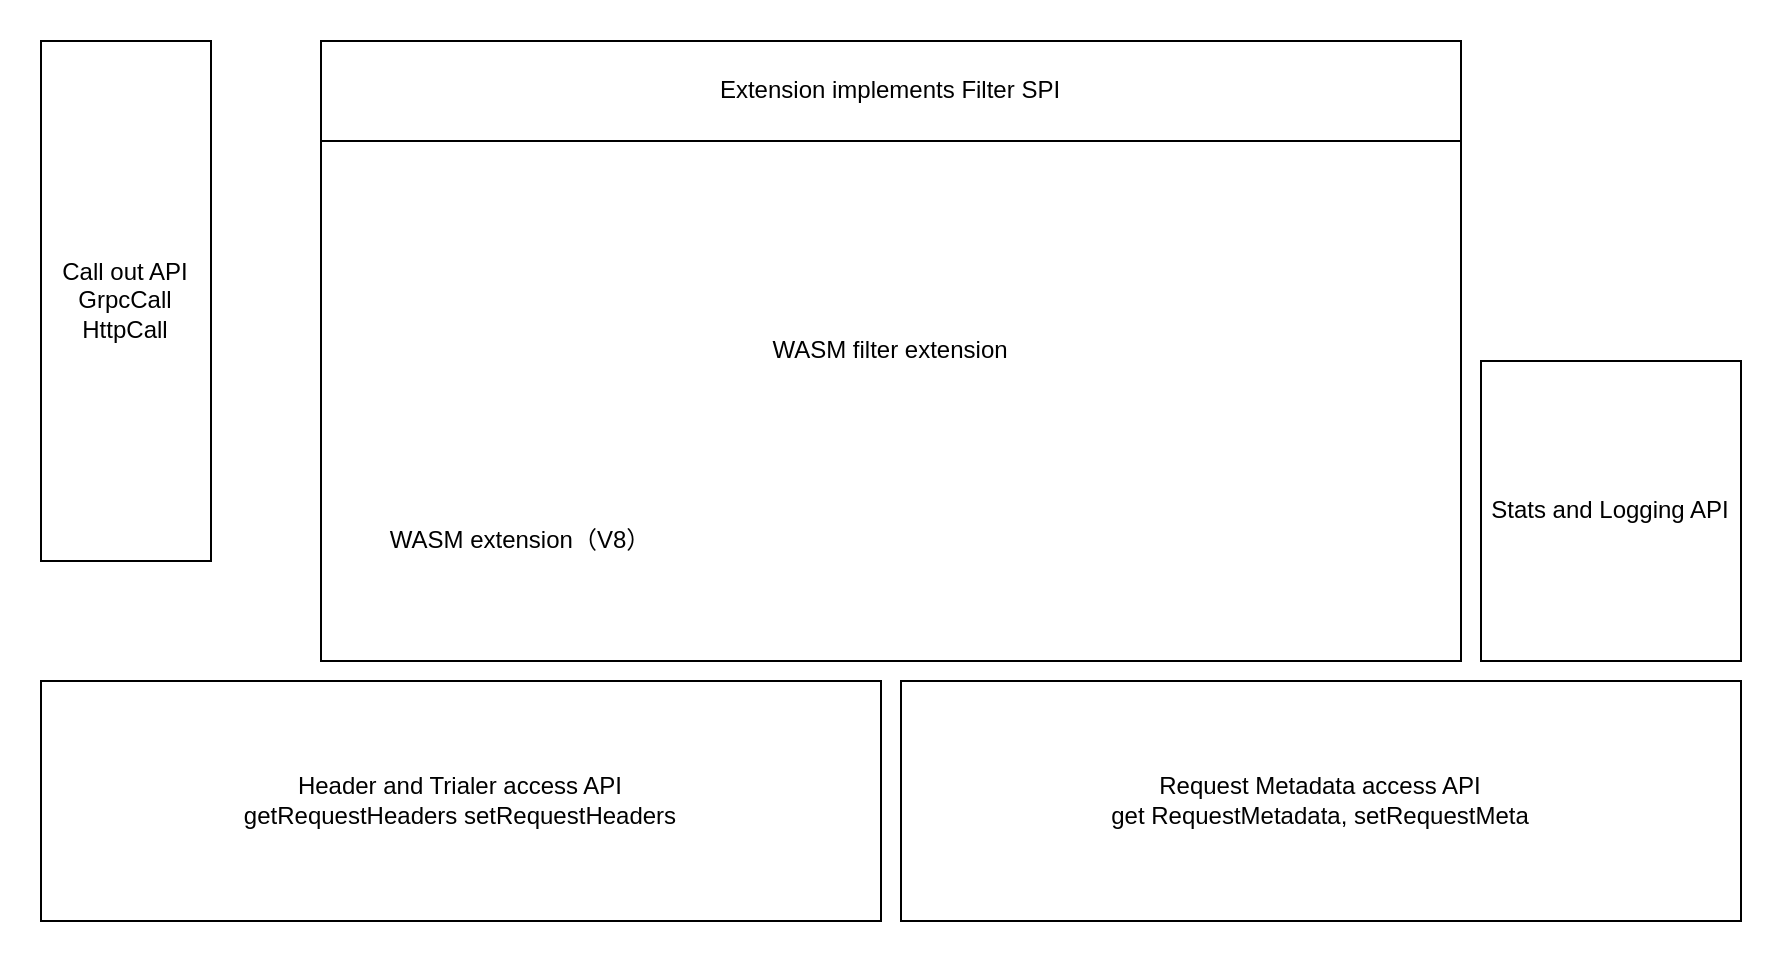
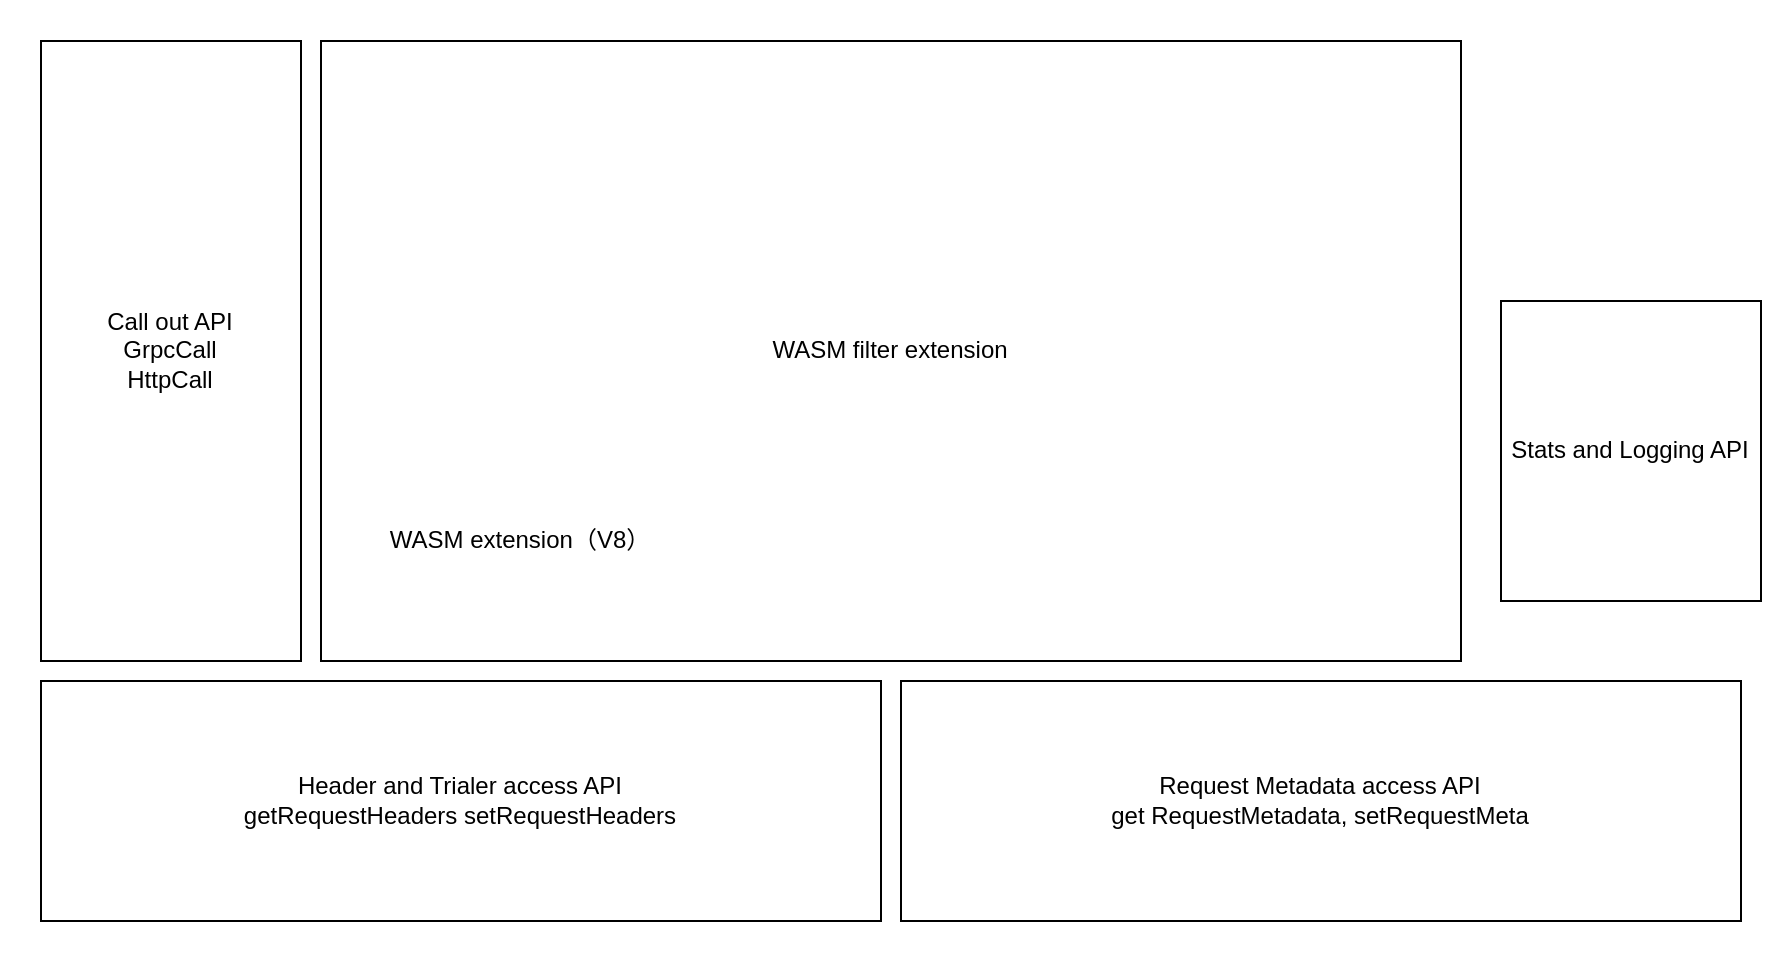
node "Extension implements Filter SPI": removed
node "Call out API GrpcCall HttpCall": size 170x520 -> 260x620
node "Stats and Logging API": moved (1611, 511) -> (1631, 451)
